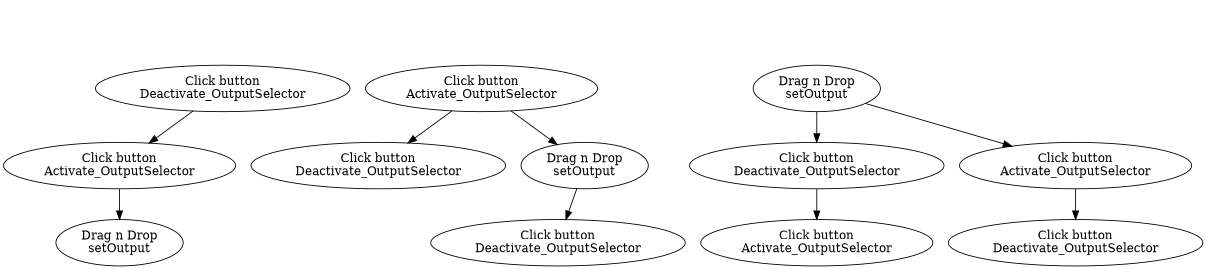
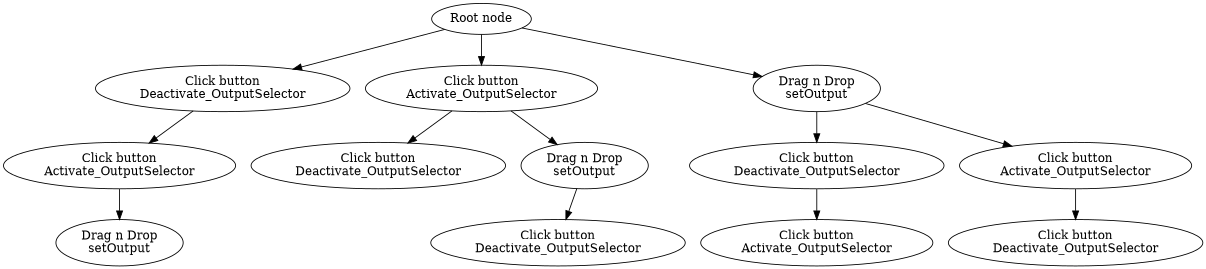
node "Root node": added
